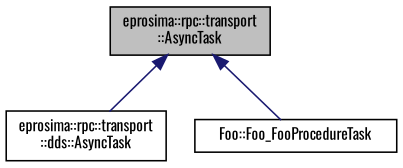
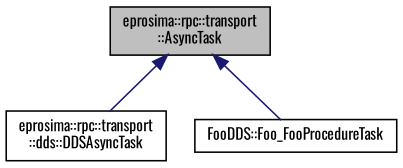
node "eprosima::rpc::transport ::dds::AsyncTask": label "eprosima::rpc::transport ::dds::AsyncTask" -> "eprosima::rpc::transport ::dds::DDSAsyncTask"
node "Foo::Foo_FooProcedureTask": label "Foo::Foo_FooProcedureTask" -> "FooDDS::Foo_FooProcedureTask"
